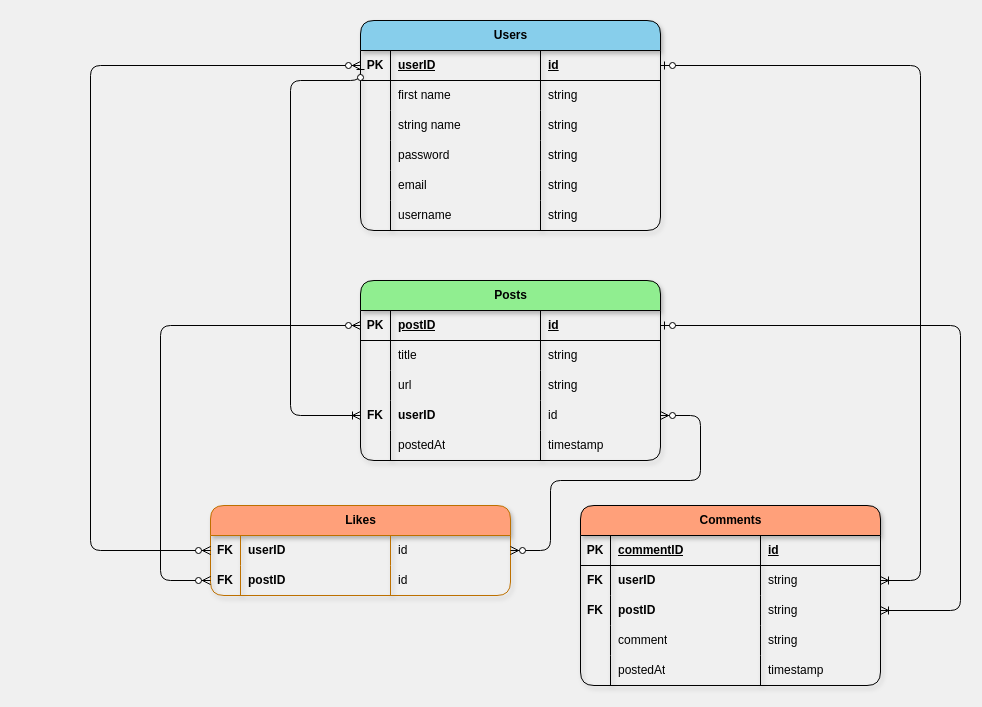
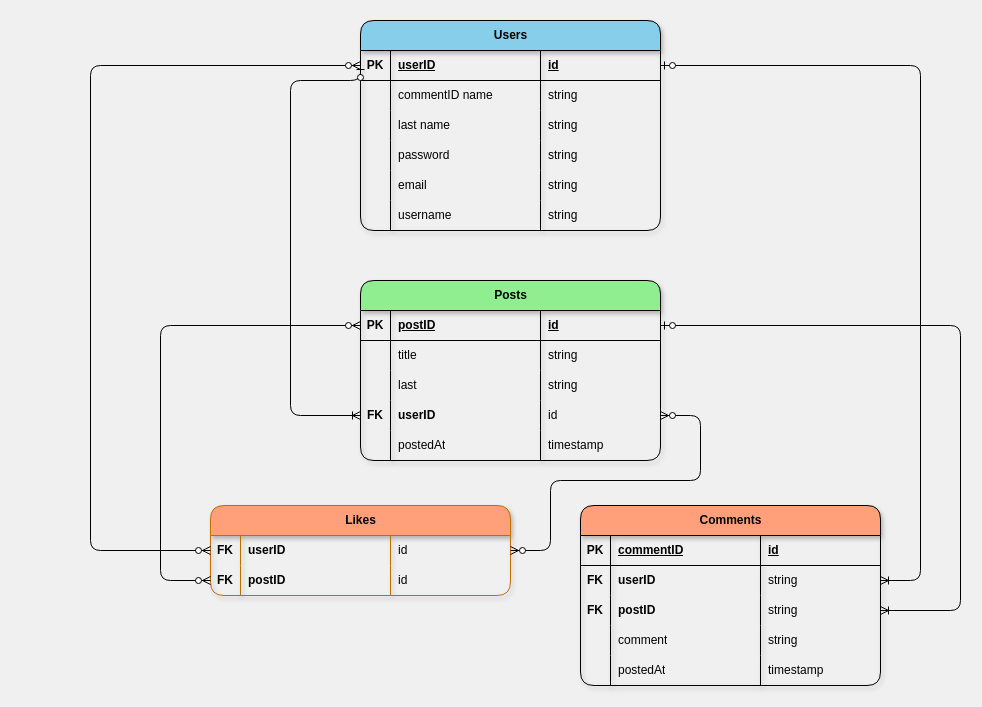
node "first name": label "first name" -> "commentID name"
node "string name": label "string name" -> "last name"
node "url": label "url" -> "last"
